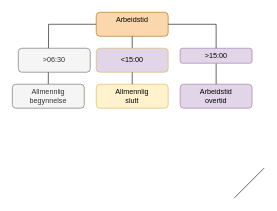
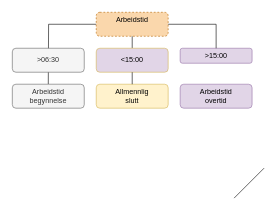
node "Arbeidstid": style solid -> dashed
node ">06:30": moved (54, 60) -> (48, 60)
edge ">15:00" -- "Arbeidstid overtid": removed
node "Allmennlig begynnelse": label "Allmennlig begynnelse" -> "Arbeidstid begynnelse"
